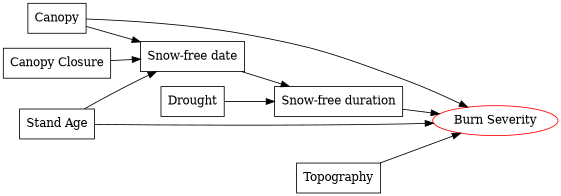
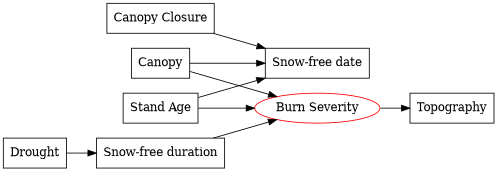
edge "Snow-free date" -> "Snow-free duration": removed
edge "Topography" -> "Burn Severity": reversed
